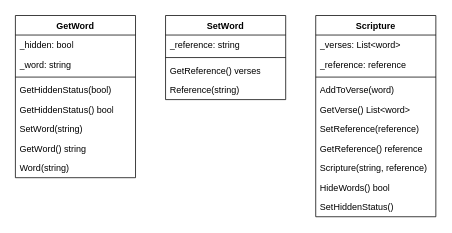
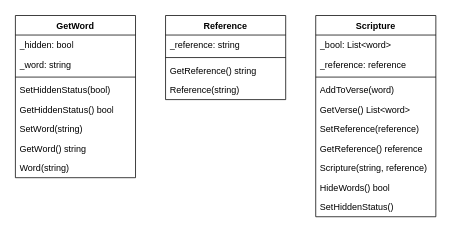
node "SetWord": label "SetWord" -> "Reference"
node "_verses: List<word>": label "_verses: List<word>" -> "_bool: List<word>"
node "GetReference() verses": label "GetReference() verses" -> "GetReference() string"
node "GetHiddenStatus(bool)": label "GetHiddenStatus(bool)" -> "SetHiddenStatus(bool)"
